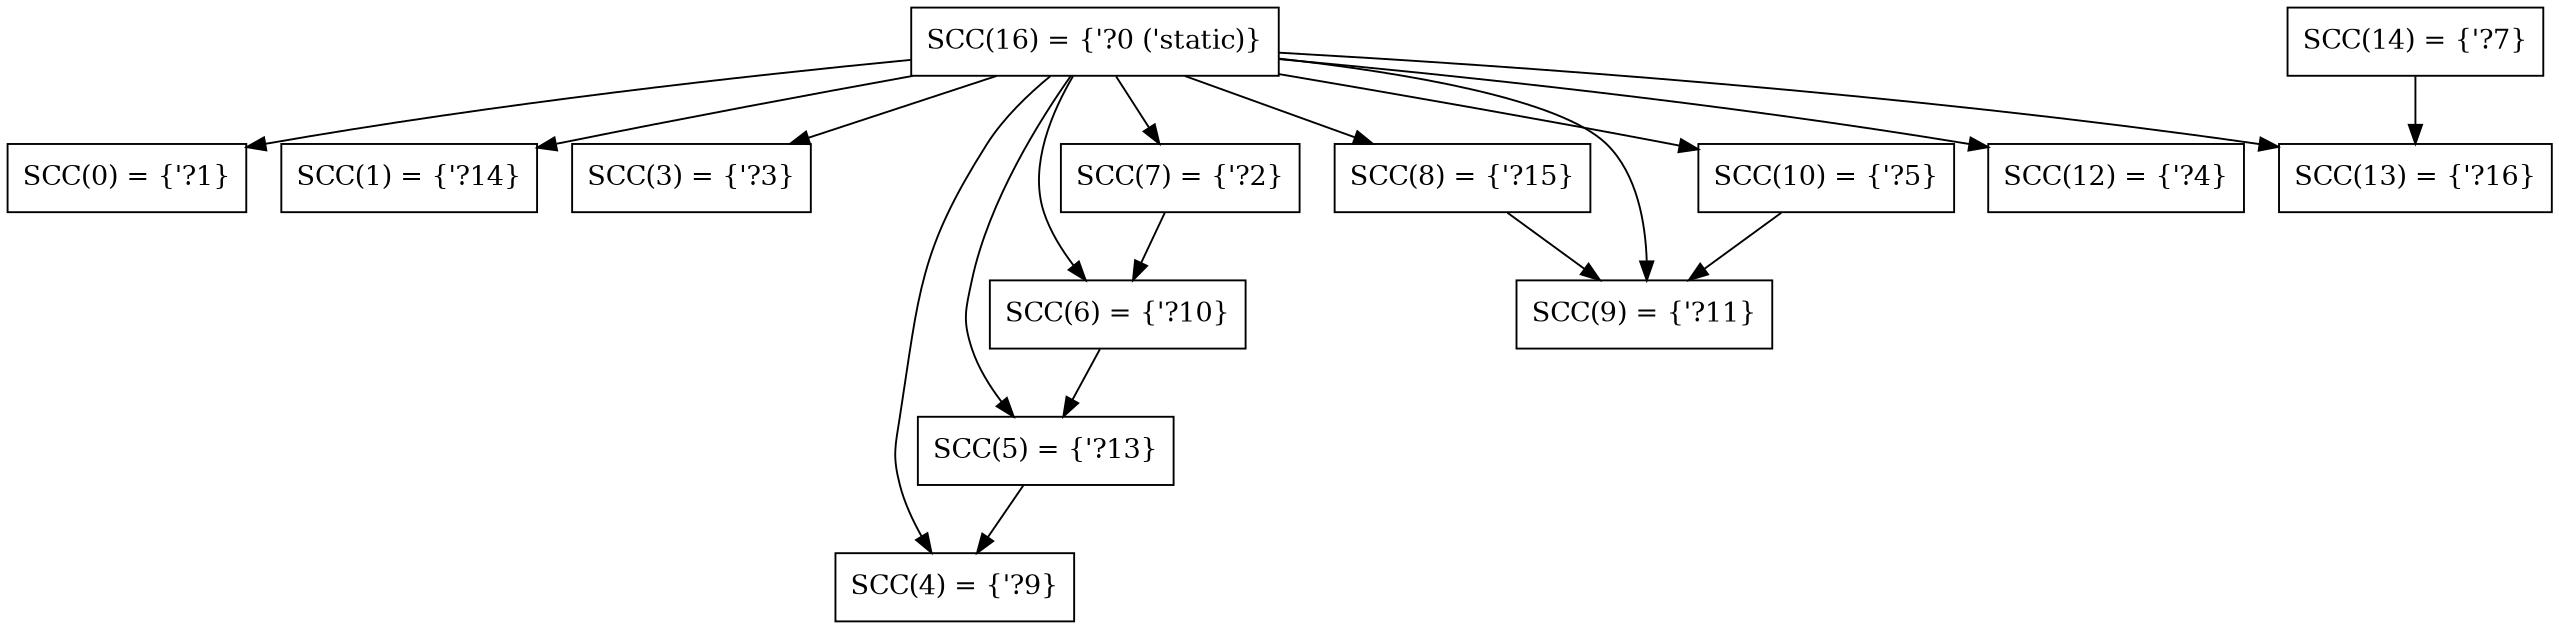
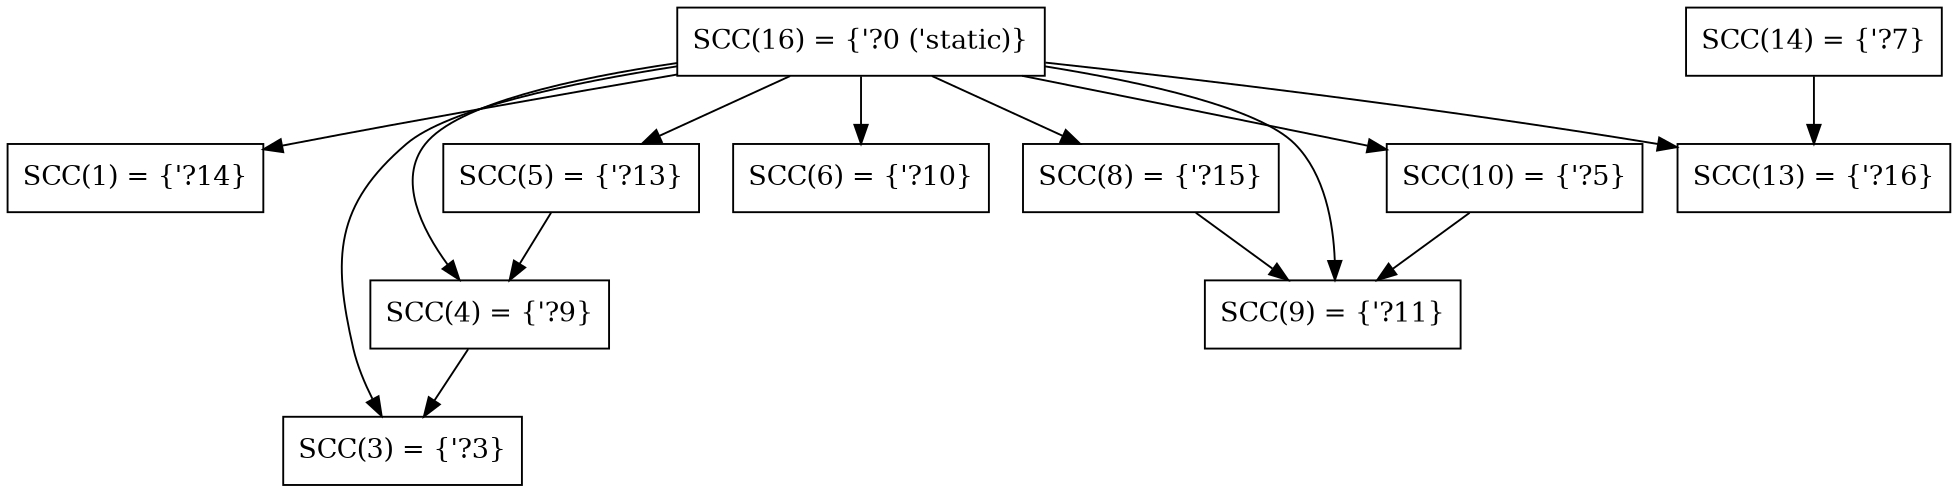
node "SCC(0) = {'?1}": removed
node "SCC(7) = {'?2}": removed
node "SCC(12) = {'?4}": removed
edge "SCC(6) = {'?10}" -> "SCC(5) = {'?13}": removed
edge "SCC(4) = {'?9}" -> "SCC(3) = {'?3}": added
